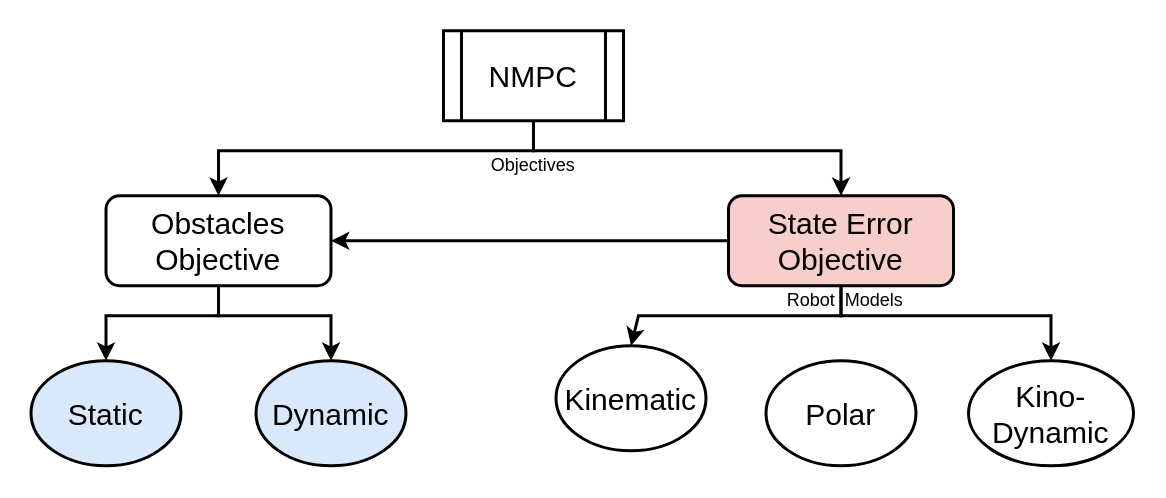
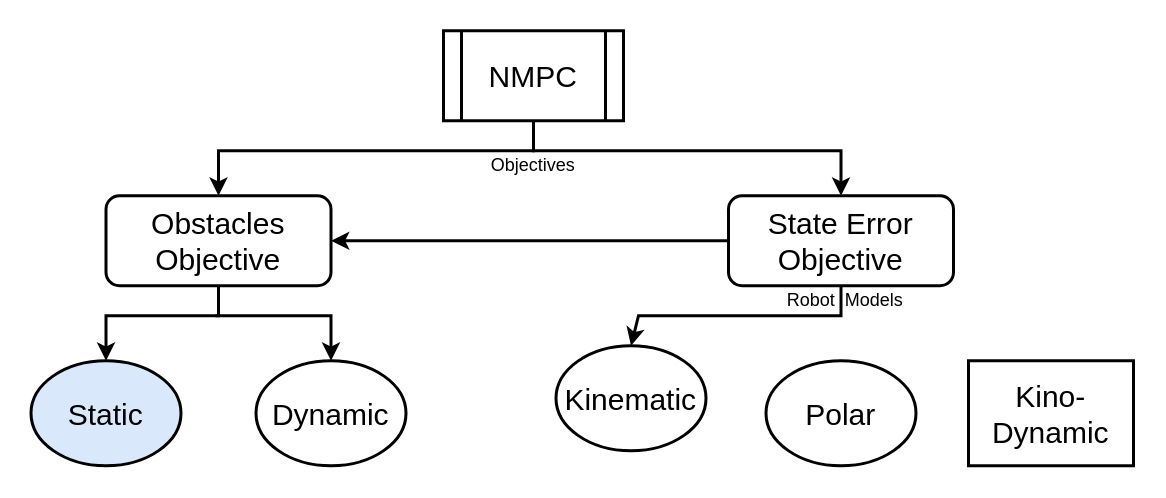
node "State Error Objective": fillcolor #f8cecc -> #ffffff
edge "State Error Objective" -> "Kino-Dynamic": removed
node "Dynamic": fillcolor #dae8fc -> #ffffff
node "Kino-Dynamic": shape ellipse -> rectangle
